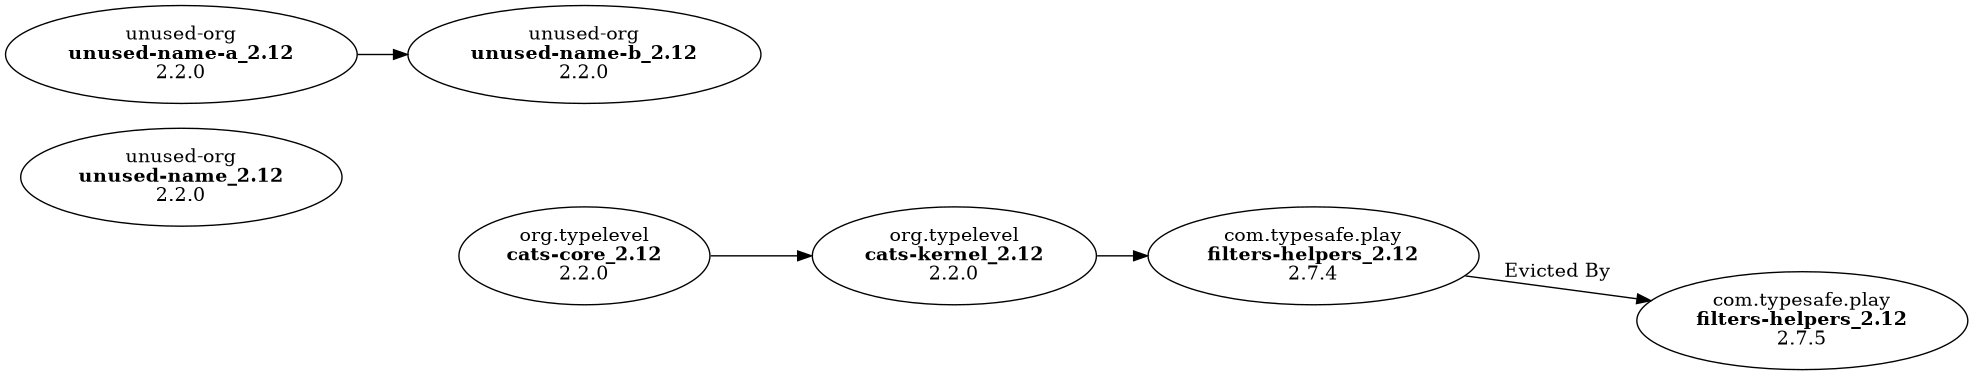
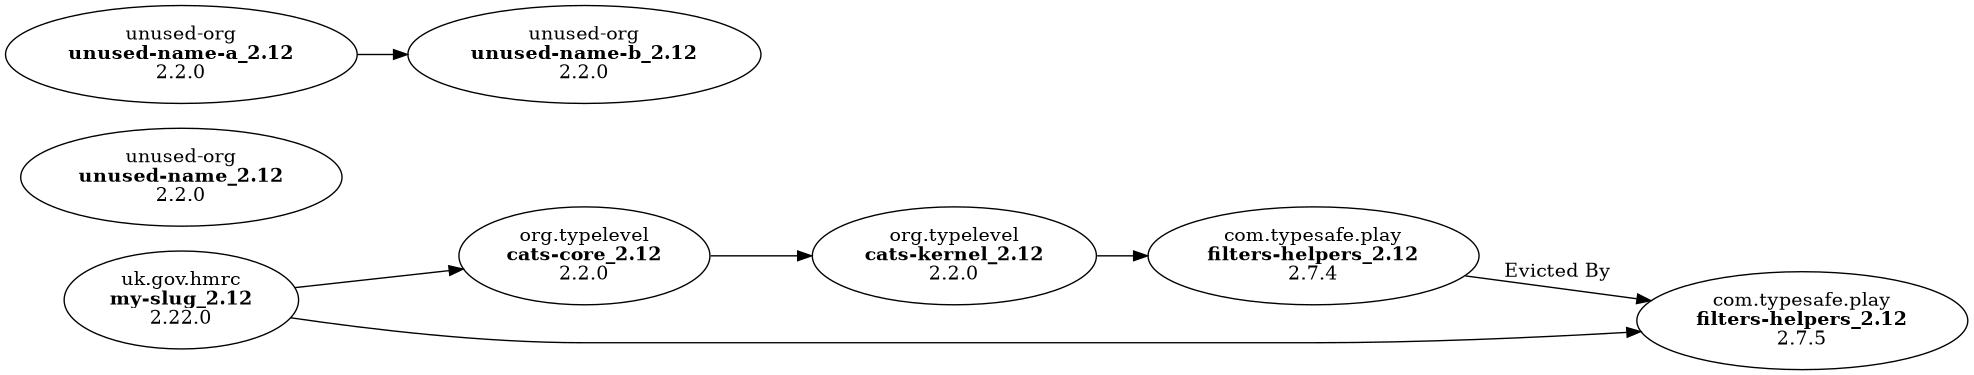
node "uk.gov.hmrc": added
